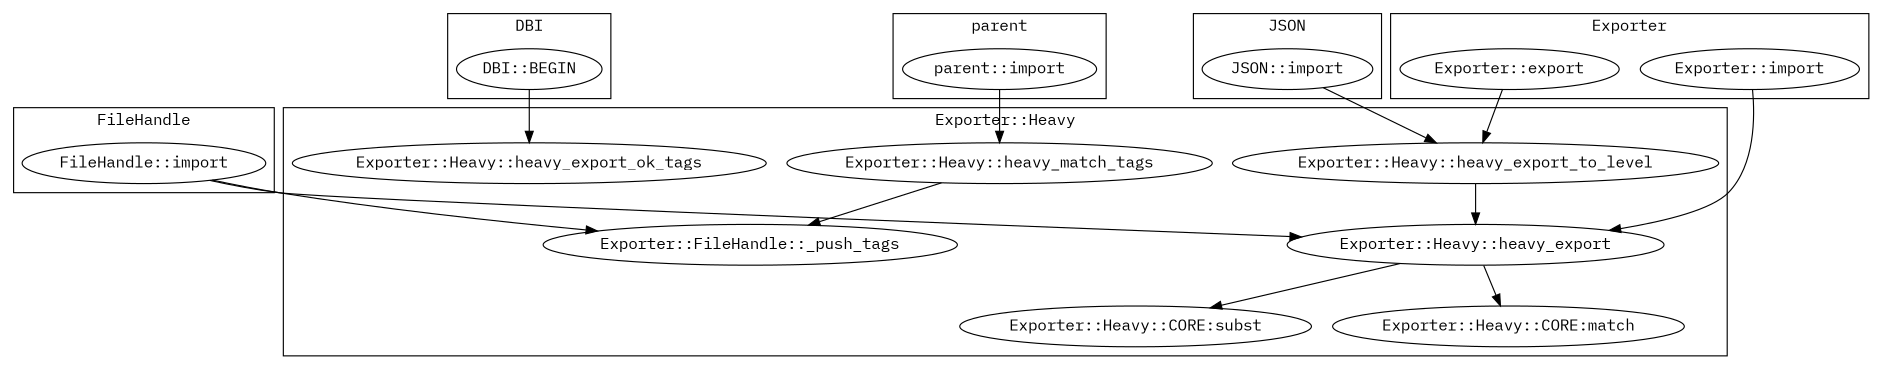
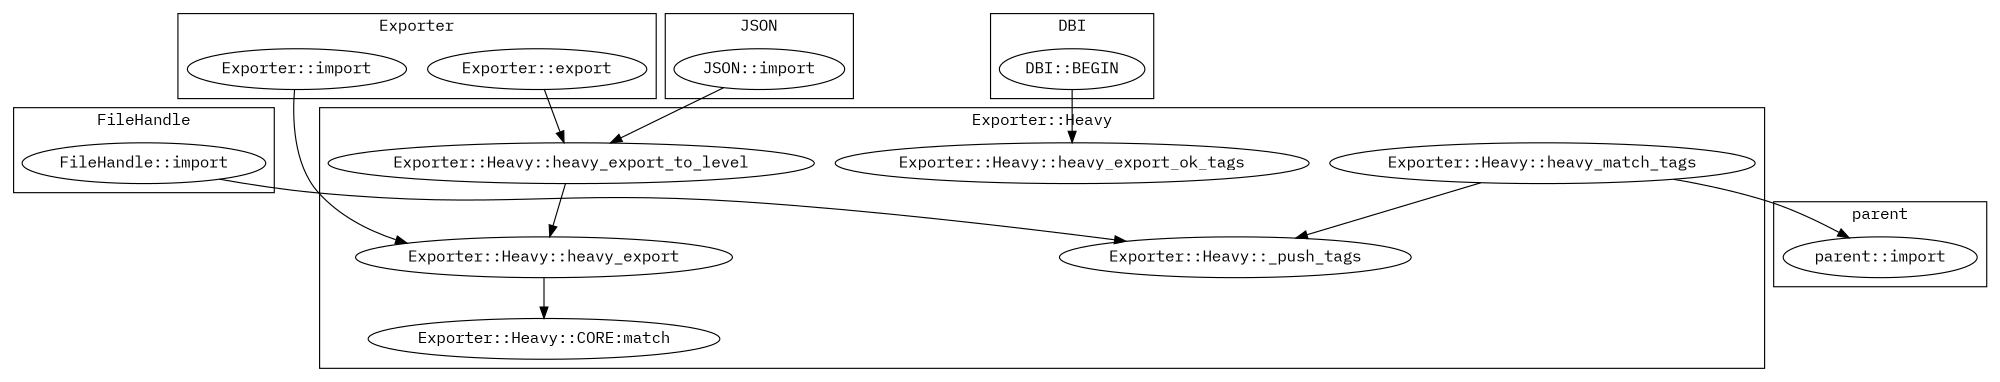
edge "parent::import" -> "Exporter::Heavy::heavy_match_tags": reversed
edge "FileHandle::import" -> "Exporter::Heavy::heavy_export": removed
node "Exporter::FileHandle::_push_tags": label "Exporter::FileHandle::_push_tags" -> "Exporter::Heavy::_push_tags"
node "Exporter::Heavy::CORE:subst": removed
